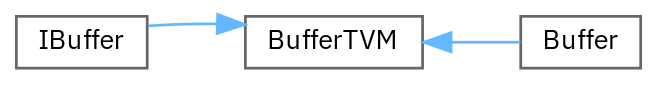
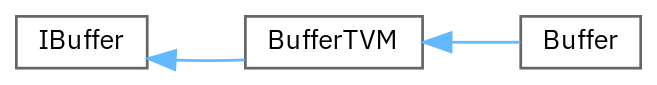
edge "IBuffer" -> "BufferTVM": reversed
